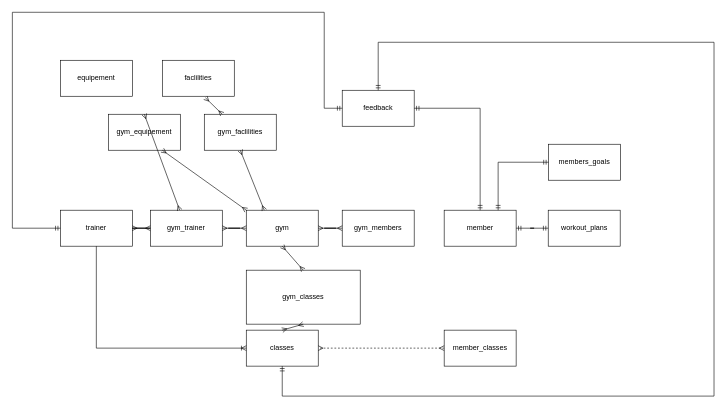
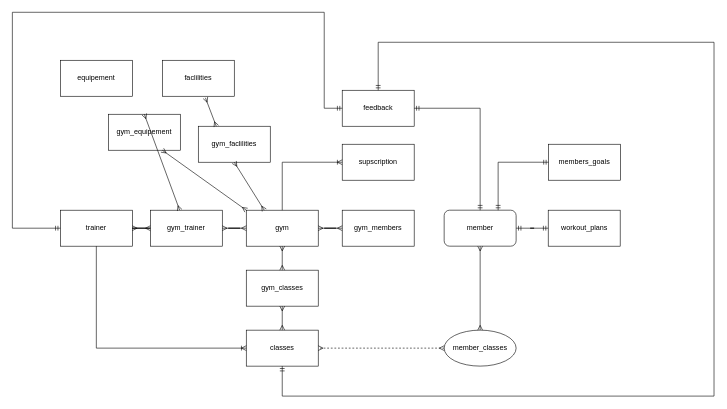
node "gym_faclilities": moved (240, 132) -> (234, 144)
node "supscription": added
edge "gym" -> "supscription": added
node "member": shape rectangle -> rounded rectangle
node "gym_classes": size 114x54 -> 72x36
edge "member" -- "member_classes": added
node "member_classes": shape rectangle -> ellipse
